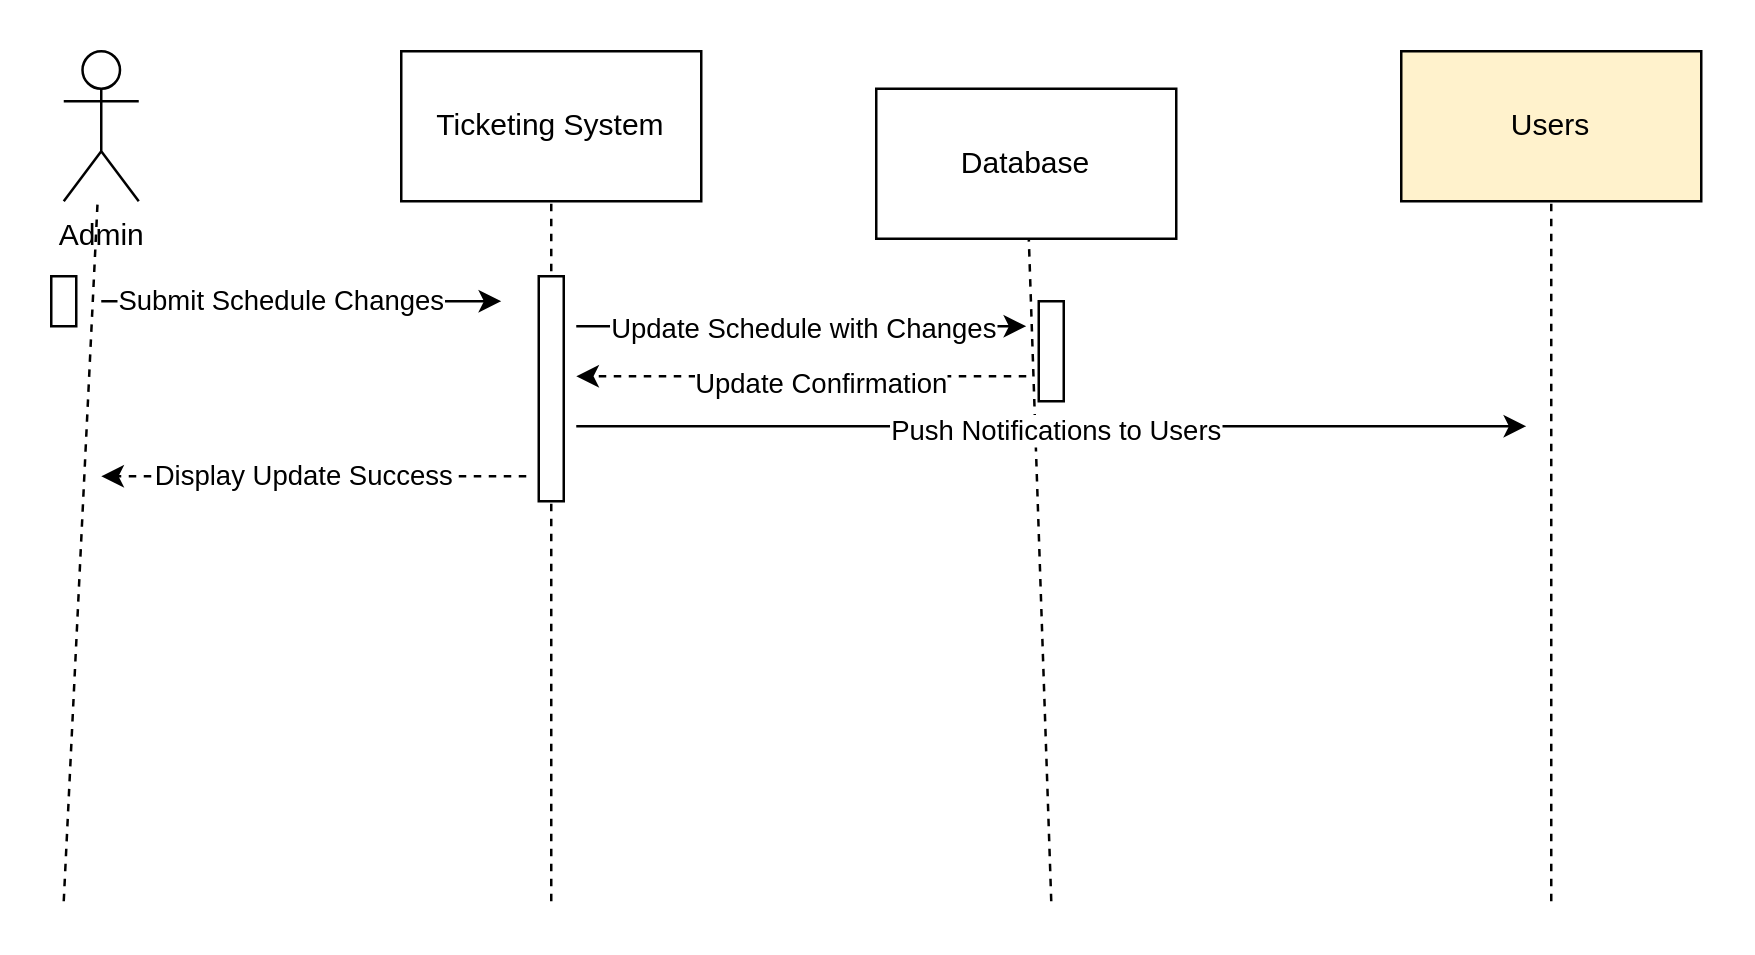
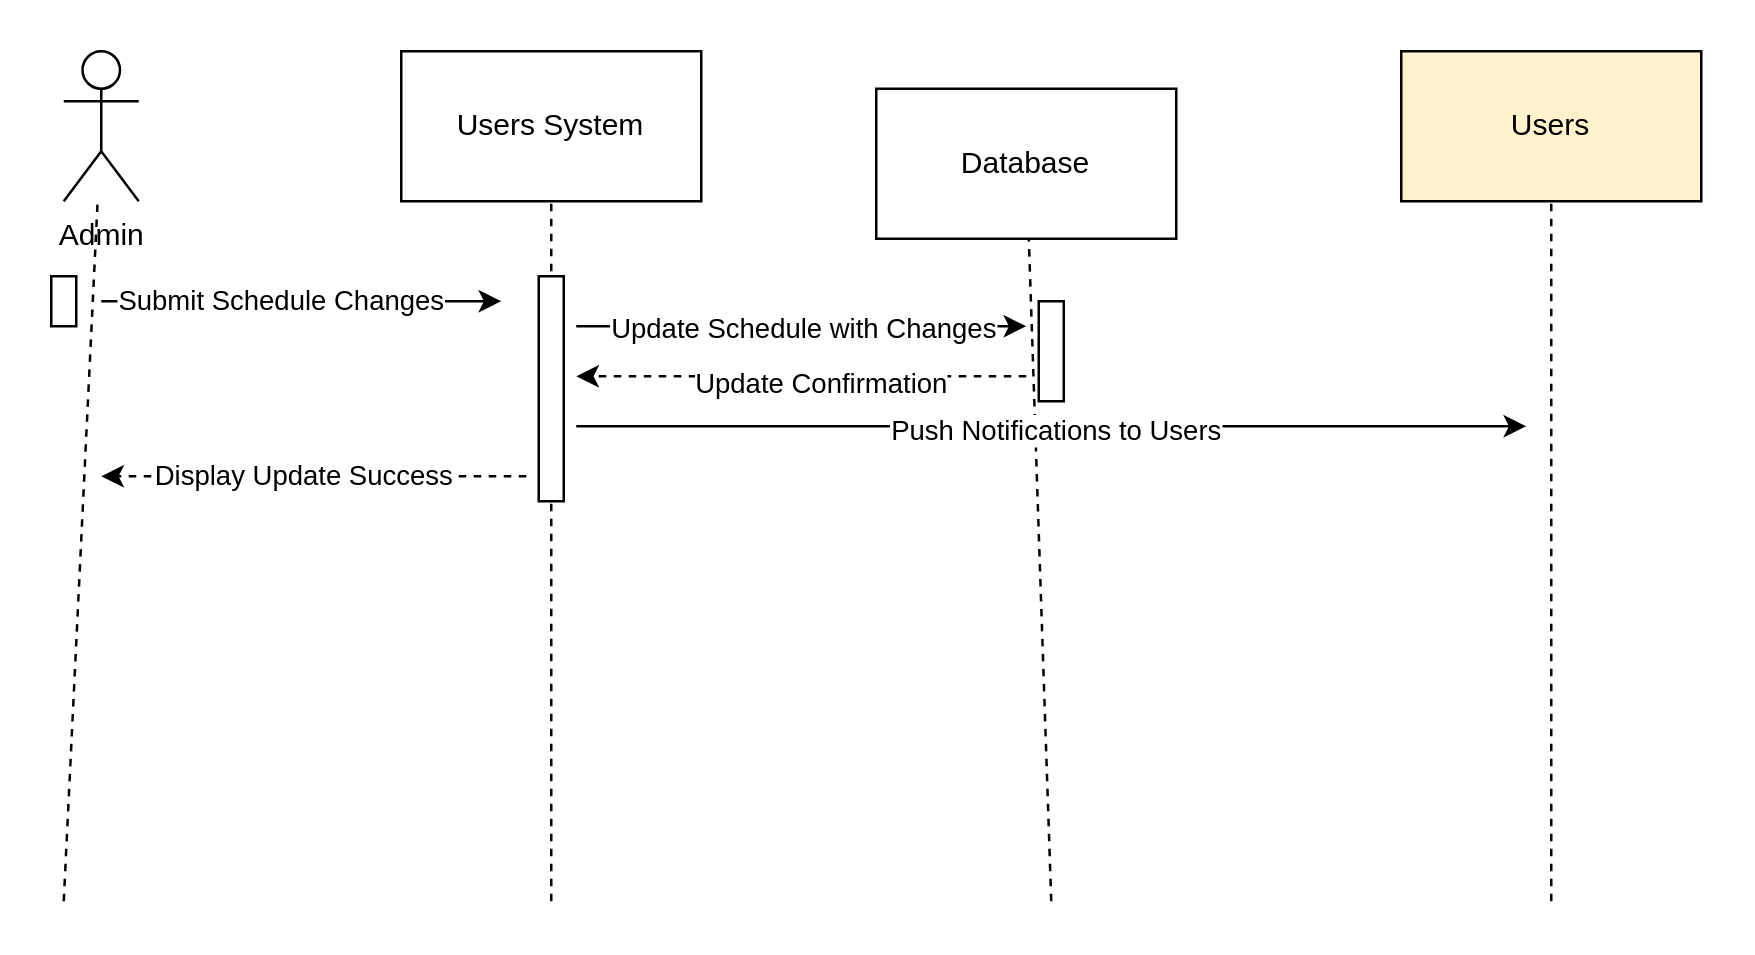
node "Ticketing System": label "Ticketing System" -> "Users System"
